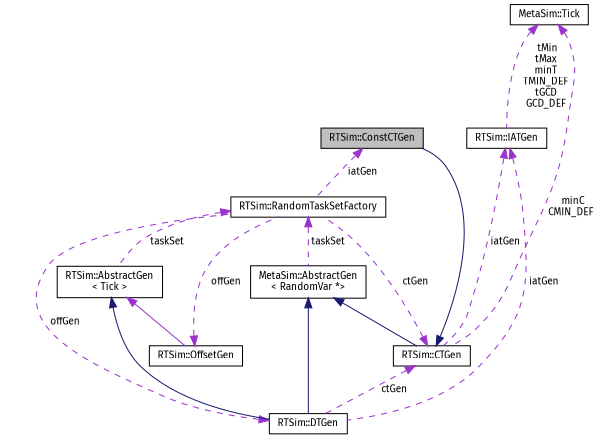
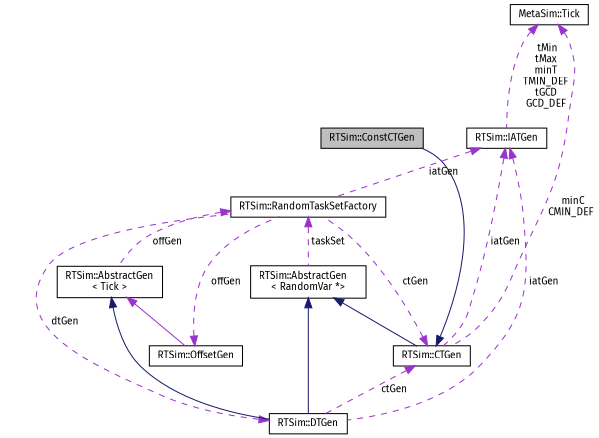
edge "RTSim::RandomTaskSetFactory" -> "RTSim::ConstCTGen": now "RTSim::RandomTaskSetFactory" -> "RTSim::IATGen"
edge "RTSim::AbstractGen < Tick >" -> "RTSim::RandomTaskSetFactory": label " taskSet" -> " offGen"
node "MetaSim::AbstractGen < RandomVar *>": label "MetaSim::AbstractGen < RandomVar *>" -> "RTSim::AbstractGen < RandomVar *>"
edge "RTSim::RandomTaskSetFactory" -> "RTSim::DTGen": label " offGen" -> " dtGen"
